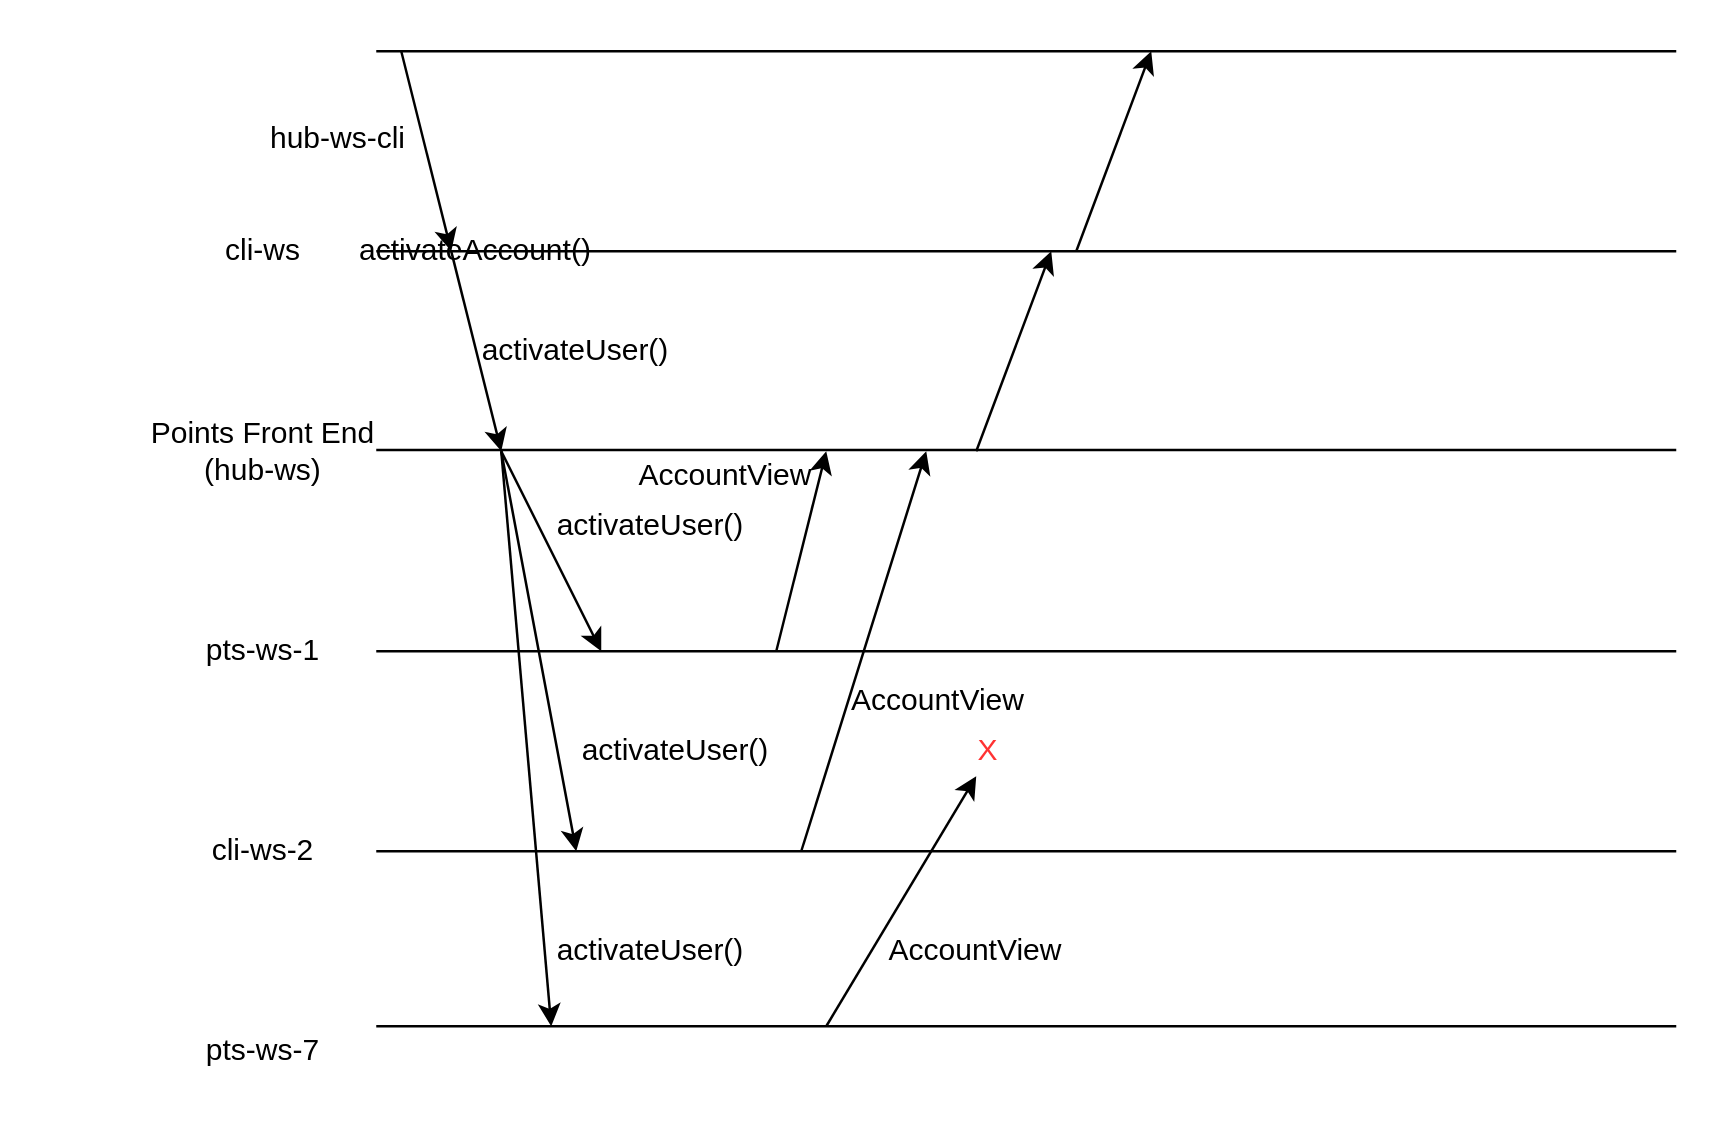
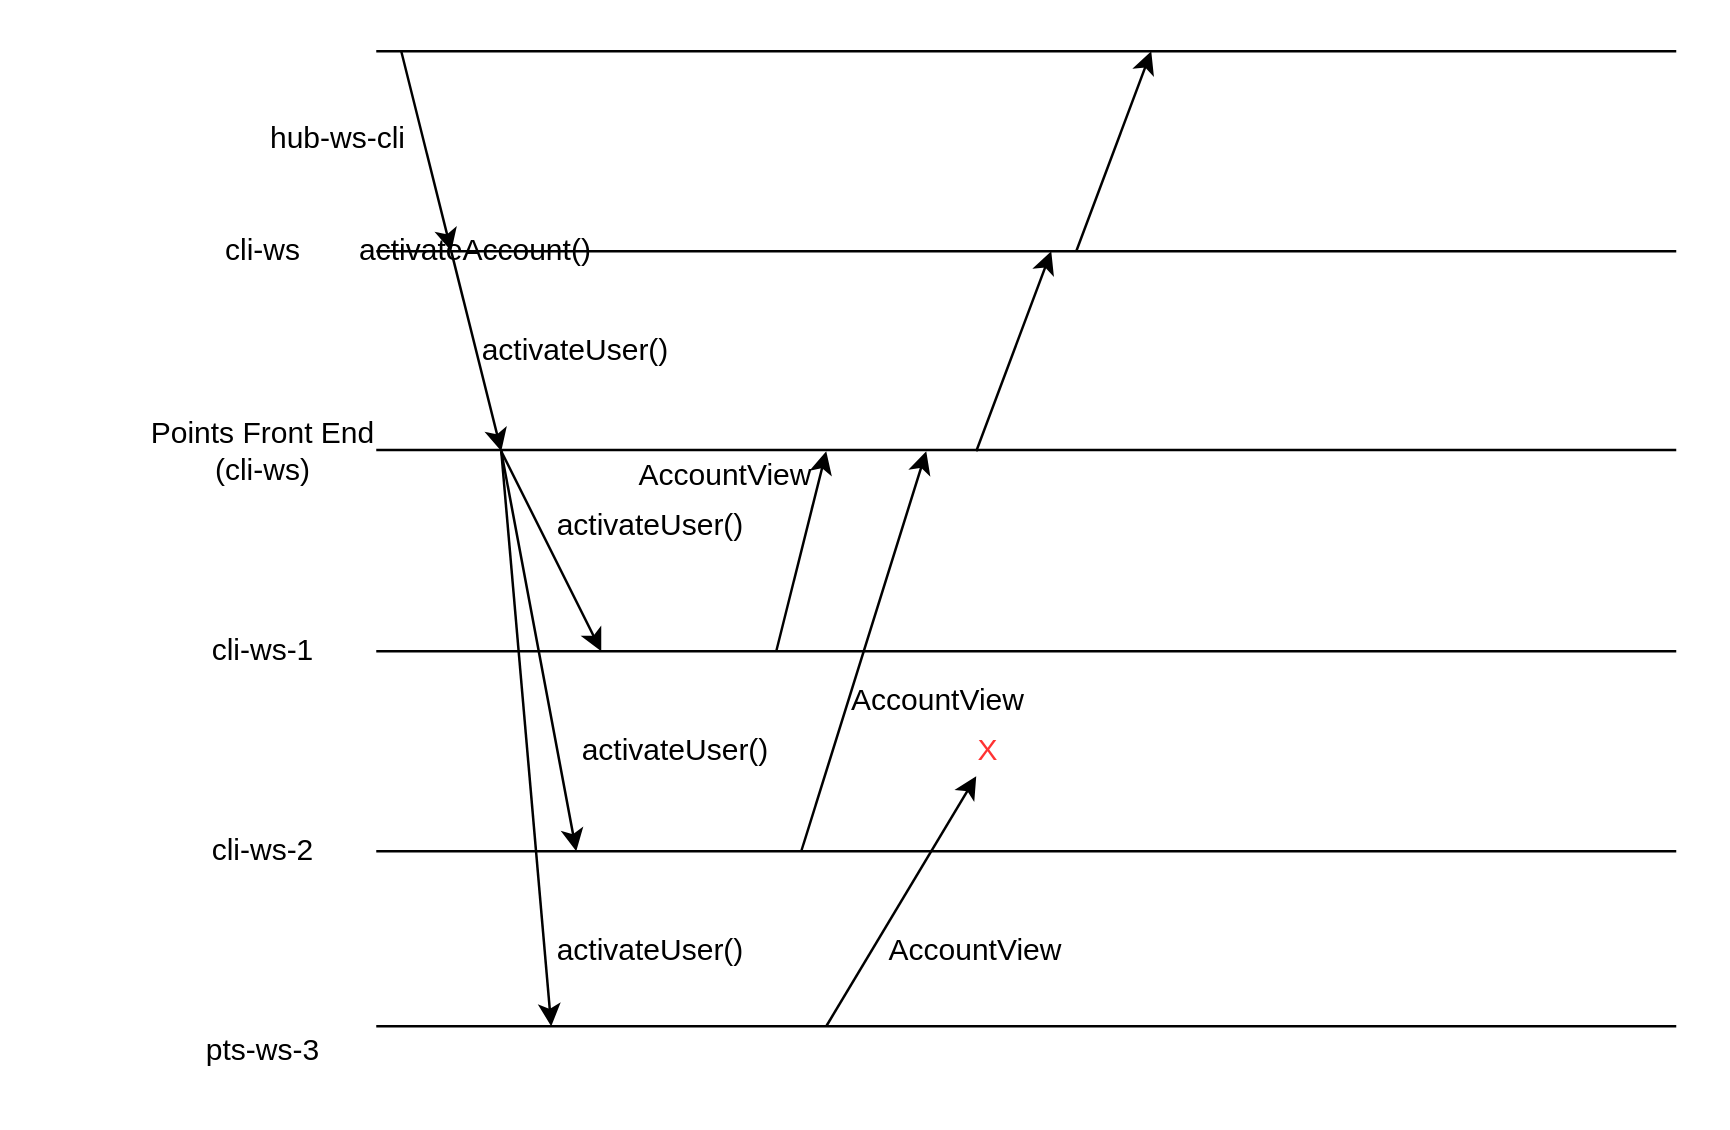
node "Points Front End (hub-ws)": label "Points Front End (hub-ws)" -> "Points Front End (cli-ws)"
node "pts-ws-1": label "pts-ws-1" -> "cli-ws-1"
node "pts-ws-7": label "pts-ws-7" -> "pts-ws-3"
